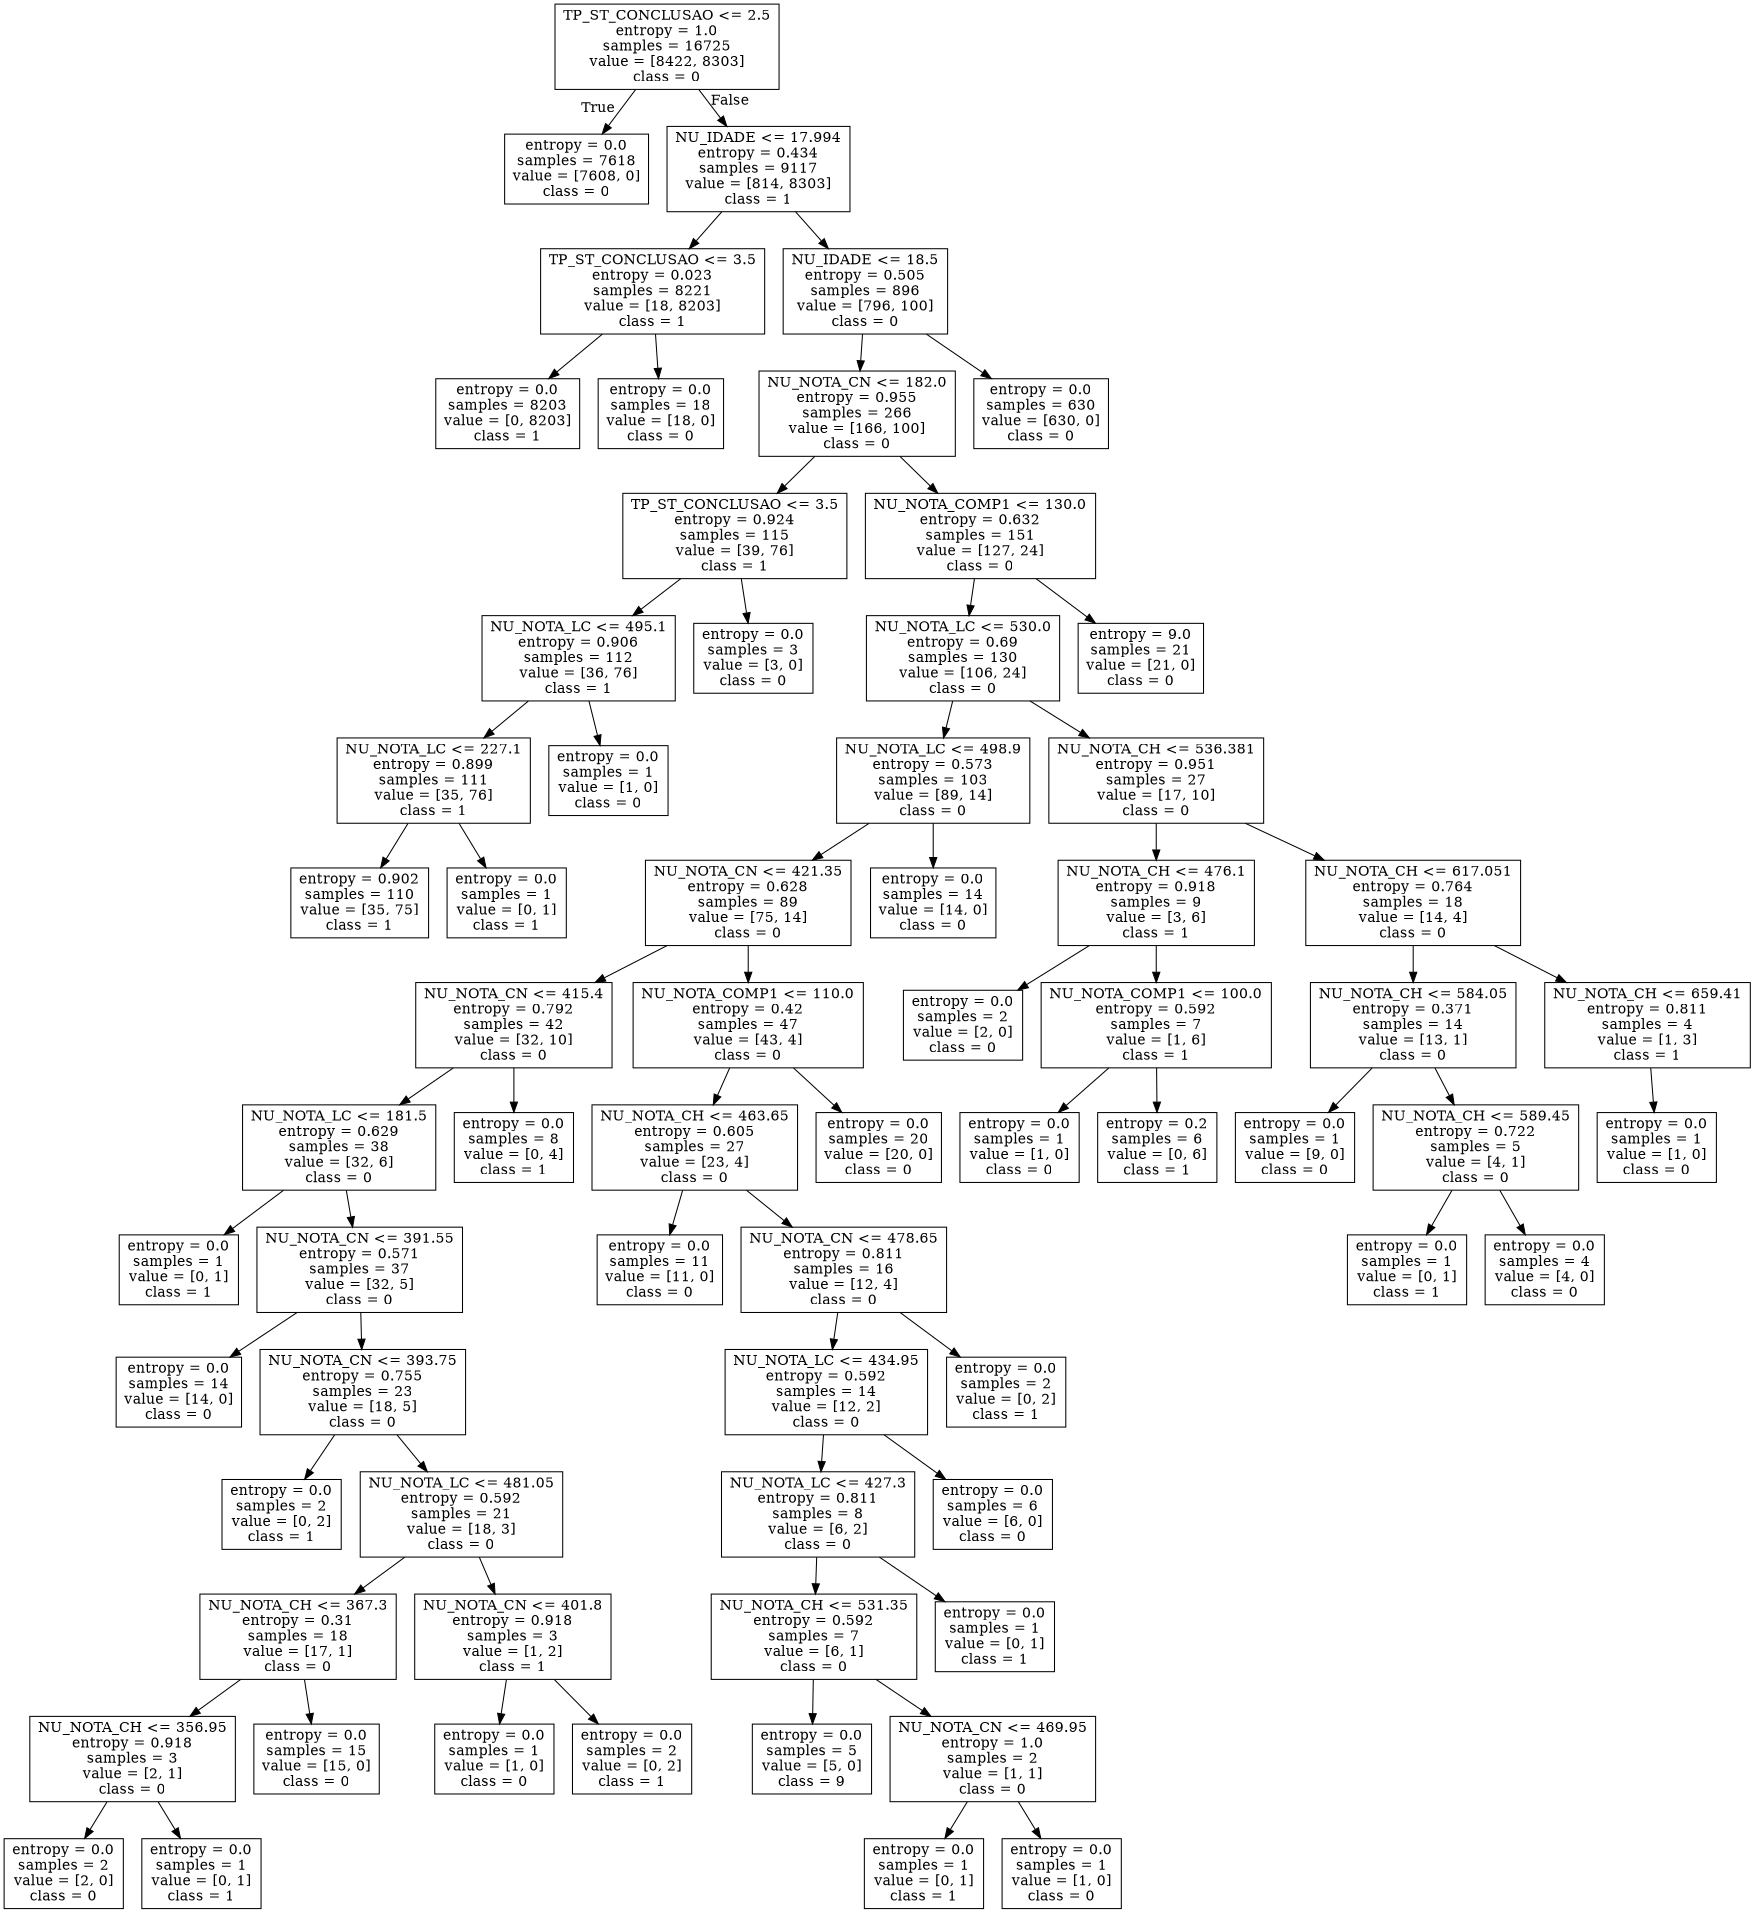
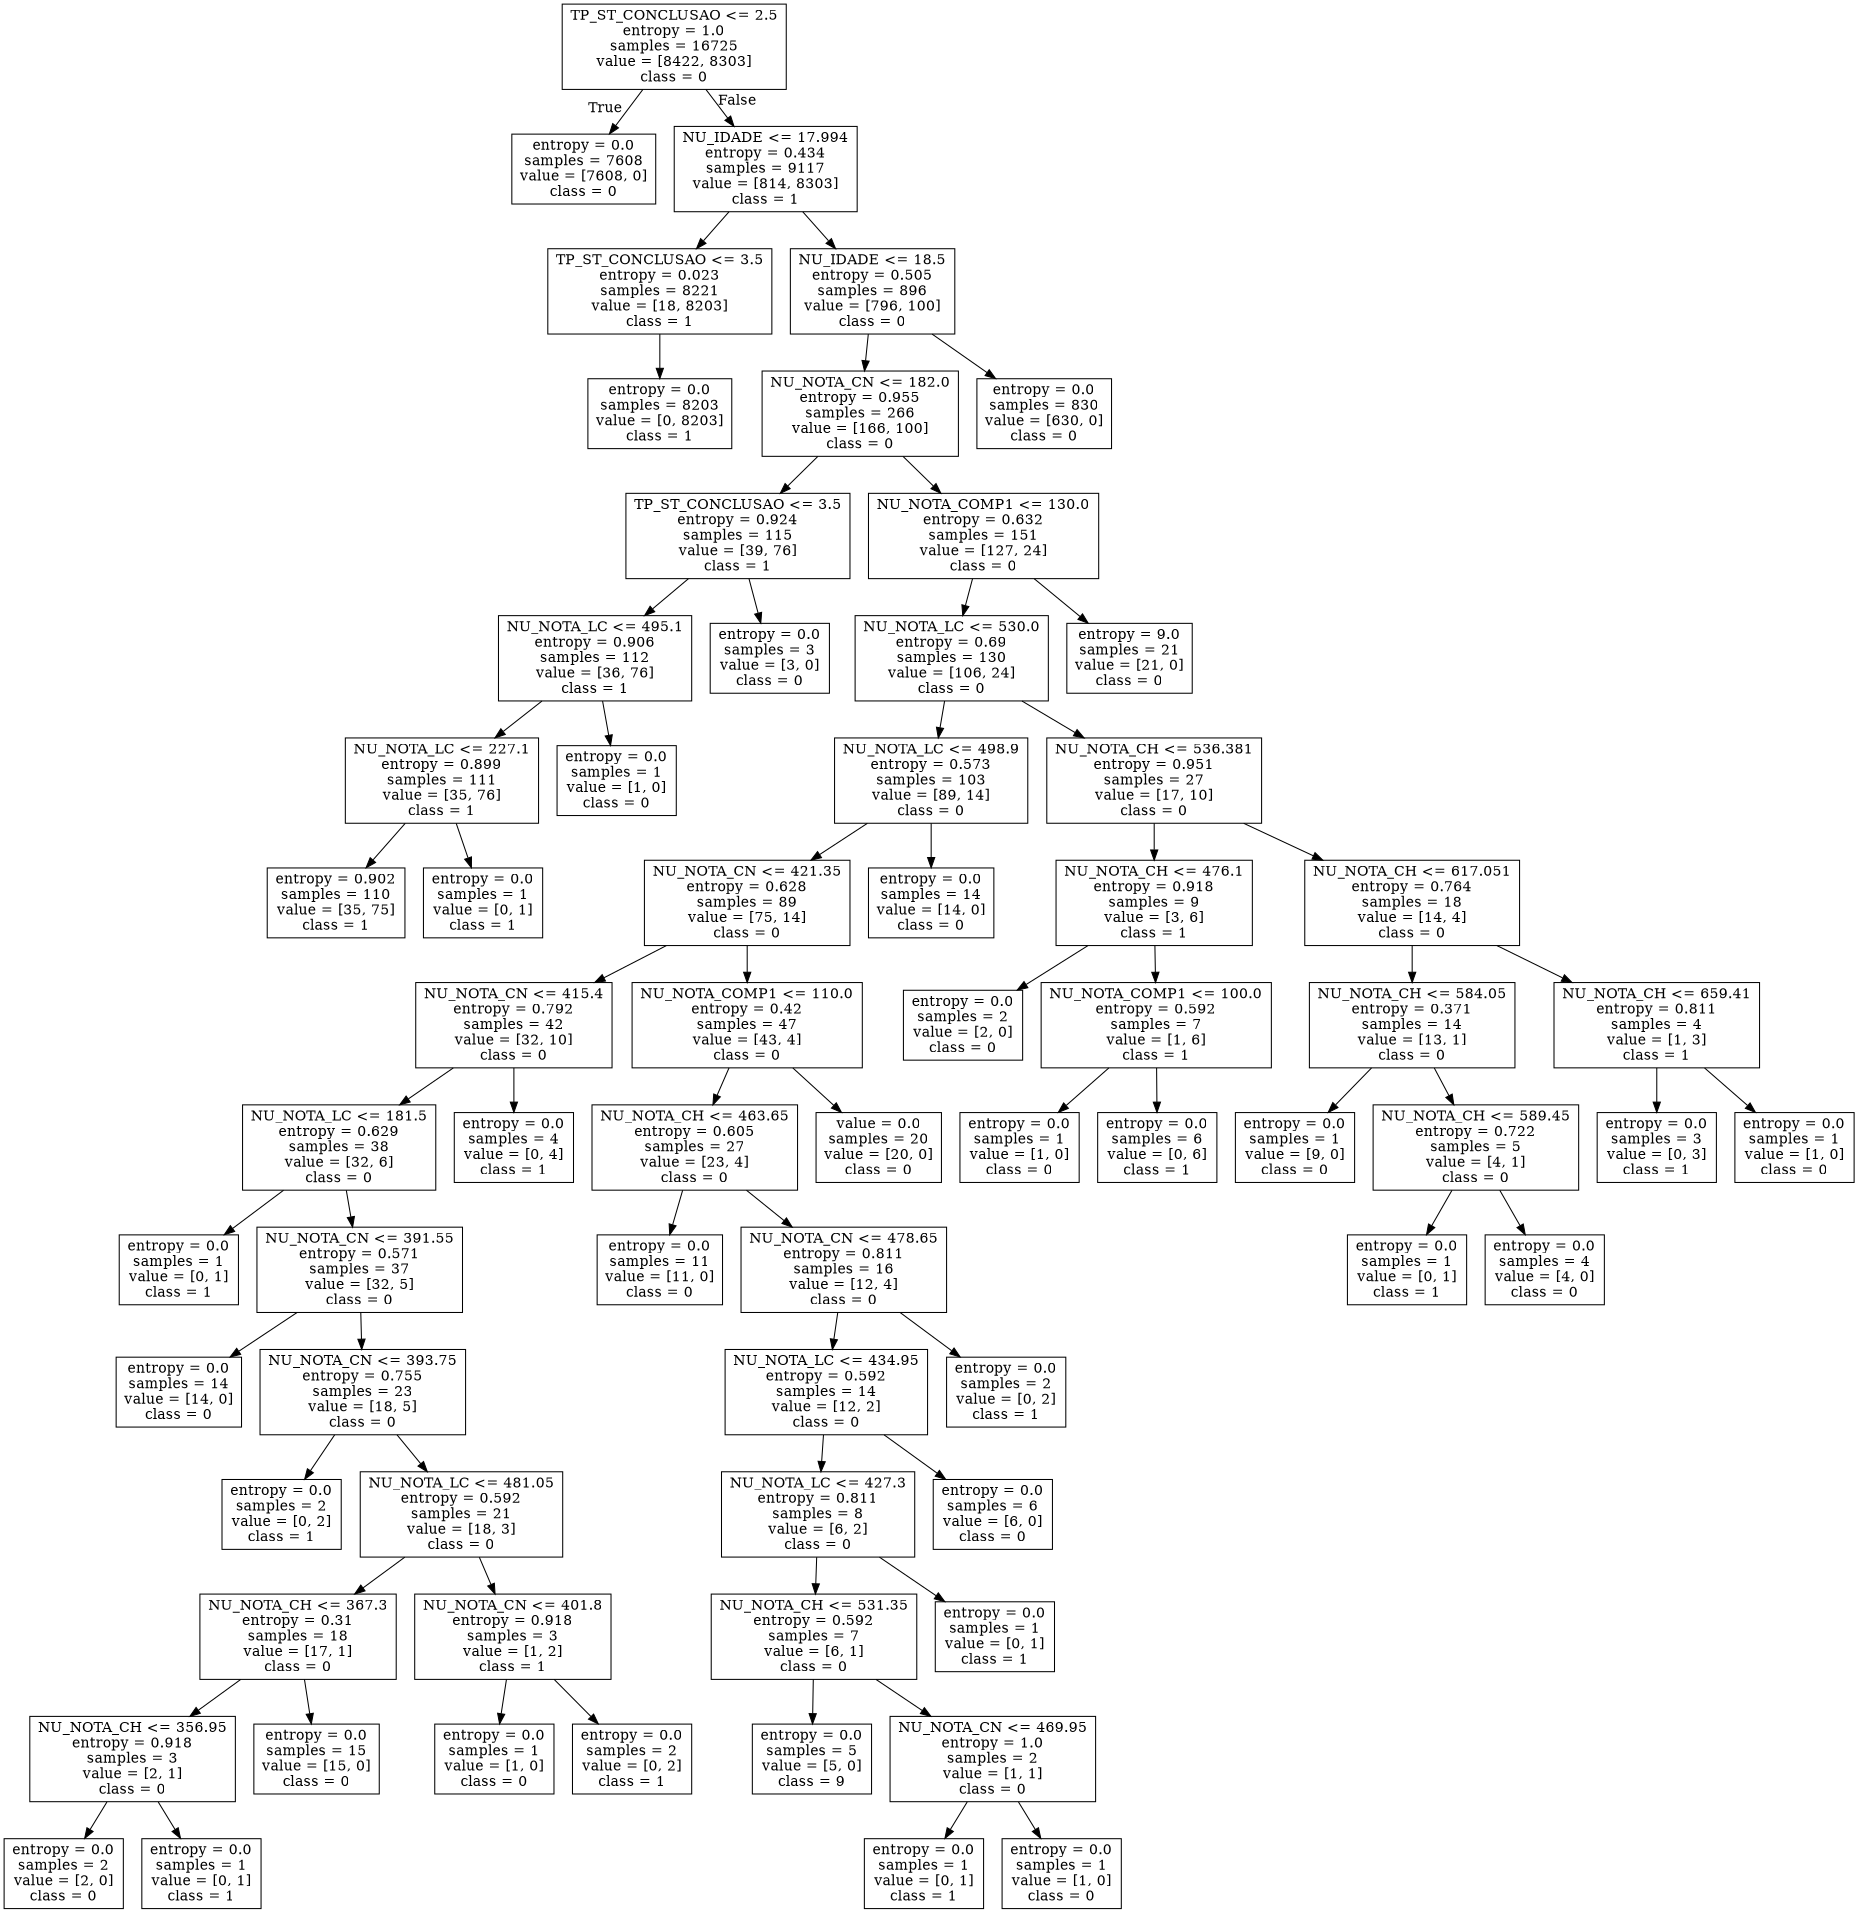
node "entropy = 0.0 samples = 7618 value = [7608, 0] class = 0": label "entropy = 0.0 samples = 7618 value = [7608, 0] class = 0" -> "entropy = 0.0 samples = 7608 value = [7608, 0] class = 0"
node "entropy = 0.0 samples = 18 value = [18, 0] class = 0": removed
node "entropy = 0.0 samples = 630 value = [630, 0] class = 0": label "entropy = 0.0 samples = 630 value = [630, 0] class = 0" -> "entropy = 0.0 samples = 830 value = [630, 0] class = 0"
node "entropy = 0.0 samples = 8 value = [0, 4] class = 1": label "entropy = 0.0 samples = 8 value = [0, 4] class = 1" -> "entropy = 0.0 samples = 4 value = [0, 4] class = 1"
node "entropy = 0.0 samples = 20 value = [20, 0] class = 0": label "entropy = 0.0 samples = 20 value = [20, 0] class = 0" -> "value = 0.0 samples = 20 value = [20, 0] class = 0"
node "entropy = 0.2 samples = 6 value = [0, 6] class = 1": label "entropy = 0.2 samples = 6 value = [0, 6] class = 1" -> "entropy = 0.0 samples = 6 value = [0, 6] class = 1"
node "entropy = 0.0 samples = 3 value = [0, 3] class = 1": added
